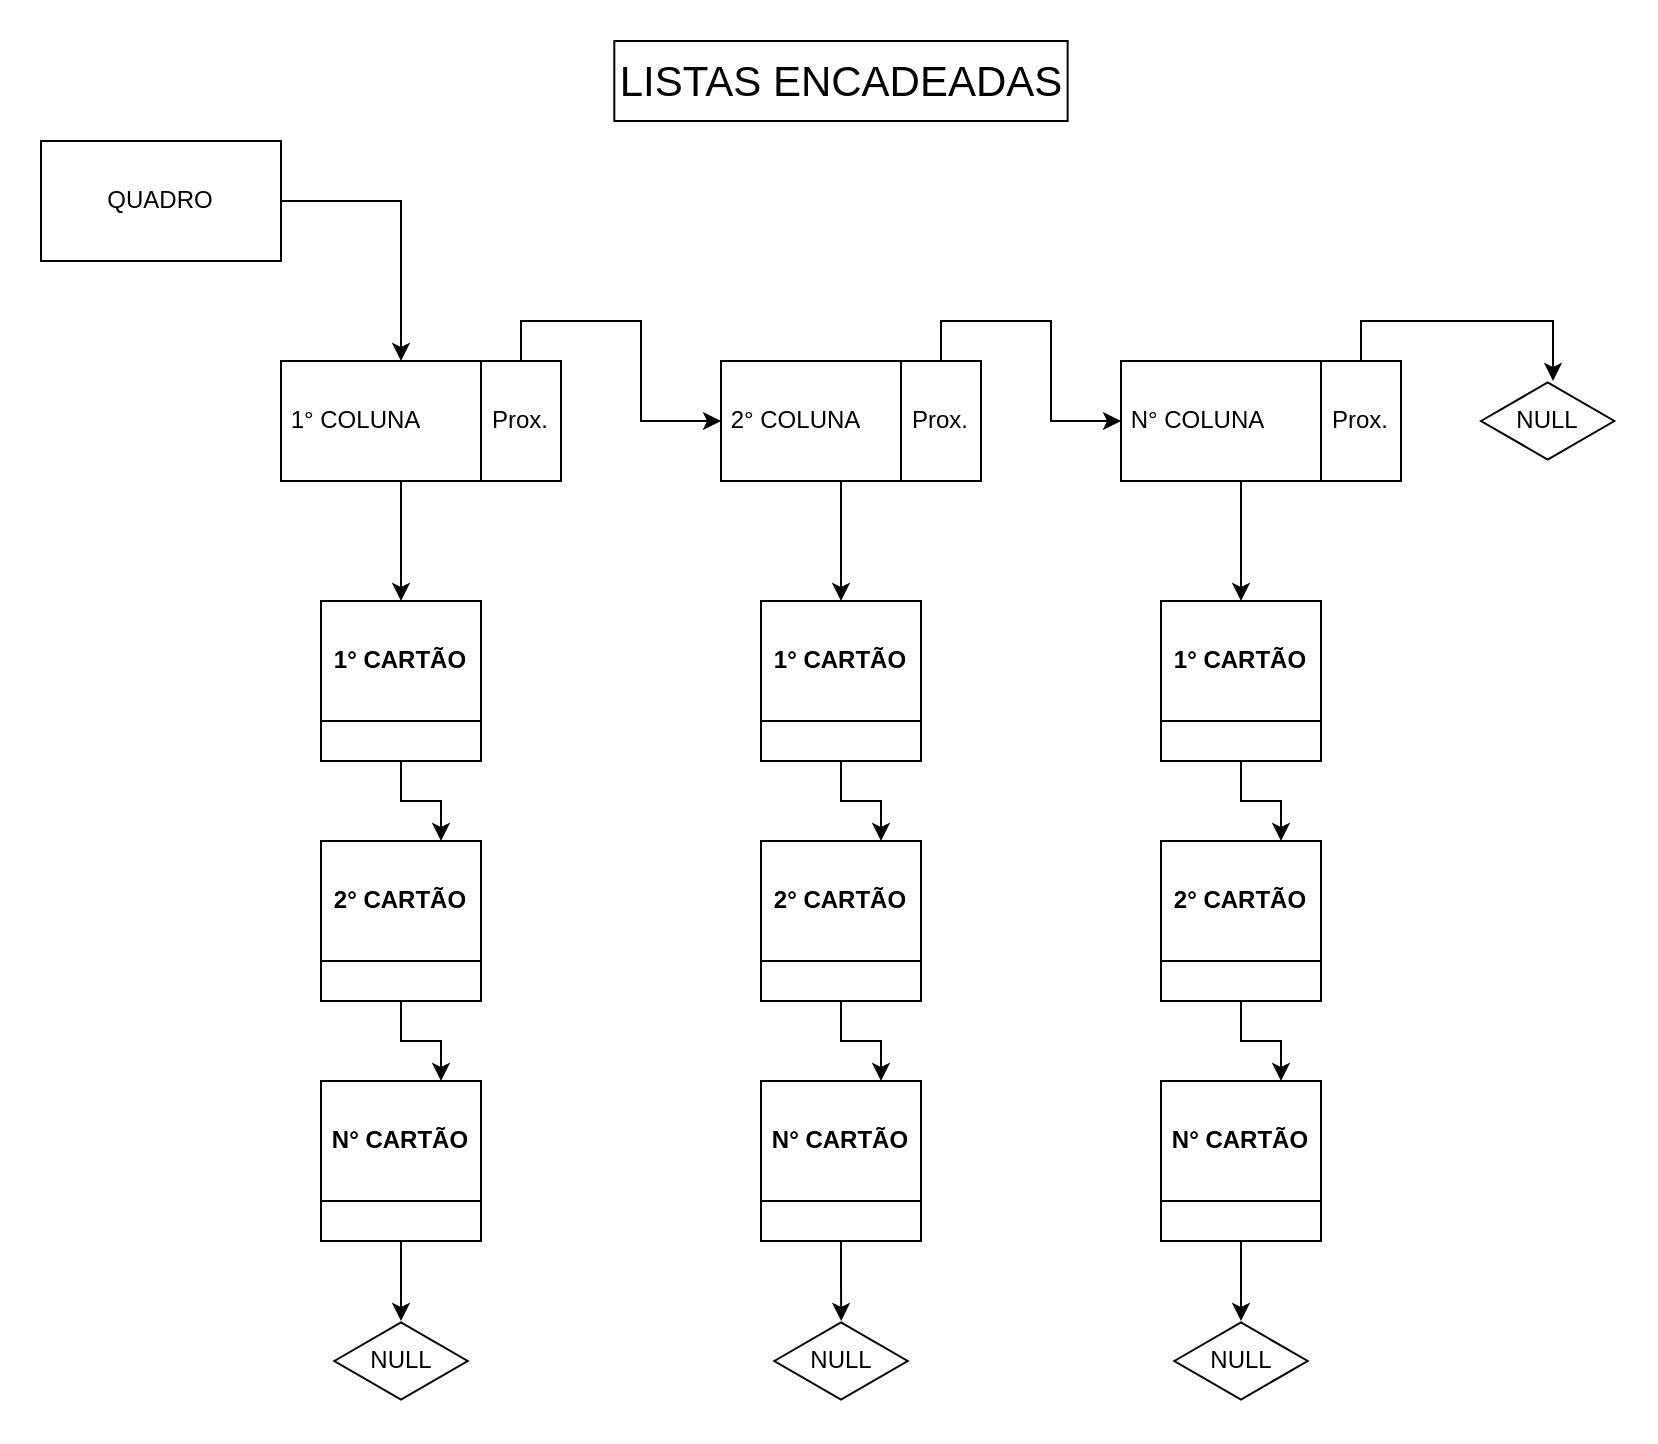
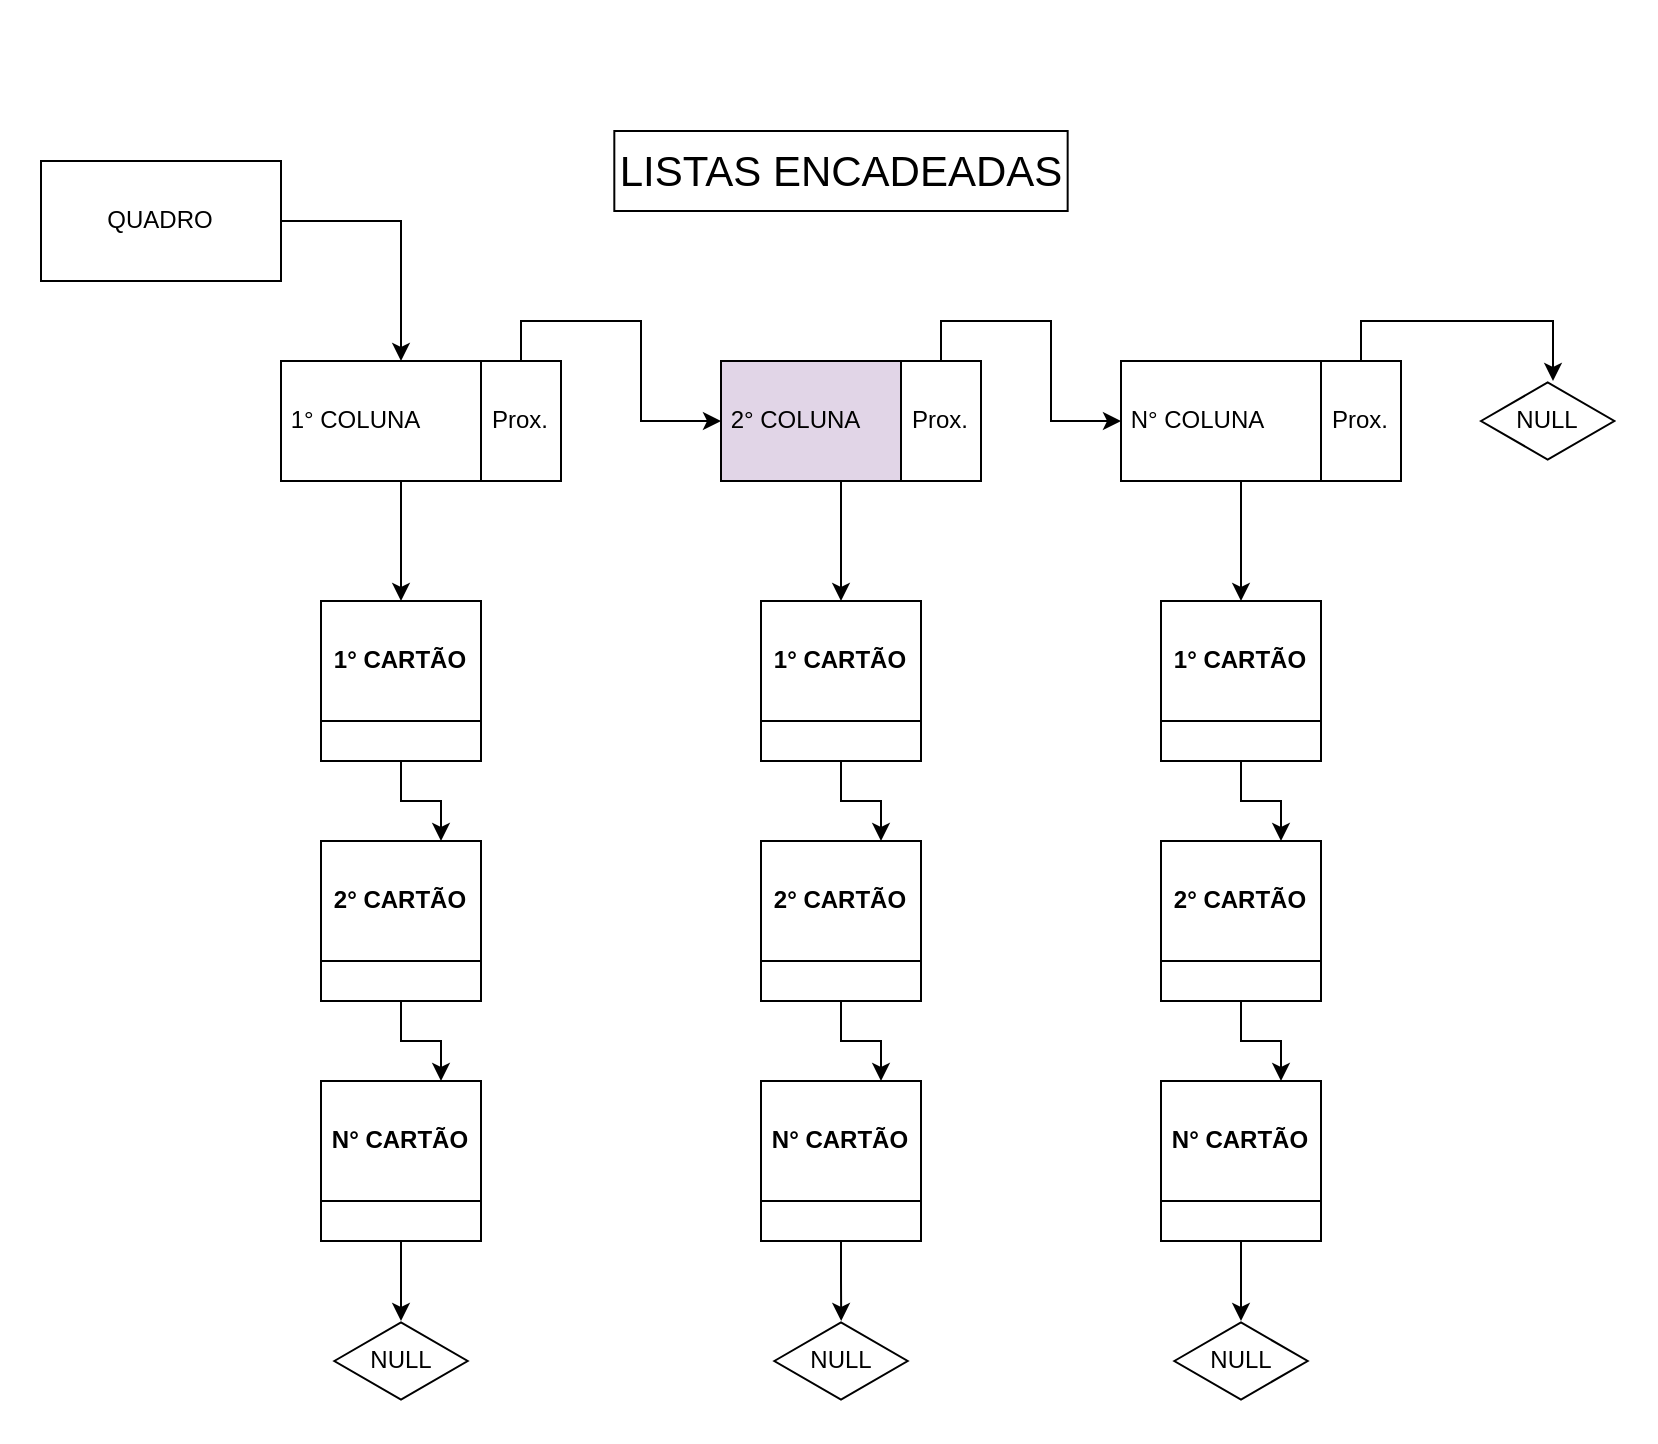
node "LISTAS ENCADEADAS": moved (841, 81) -> (841, 171)
node "QUADRO": moved (161, 201) -> (161, 221)
node "2° COLUNA": fillcolor #ffffff -> #e1d5e7
